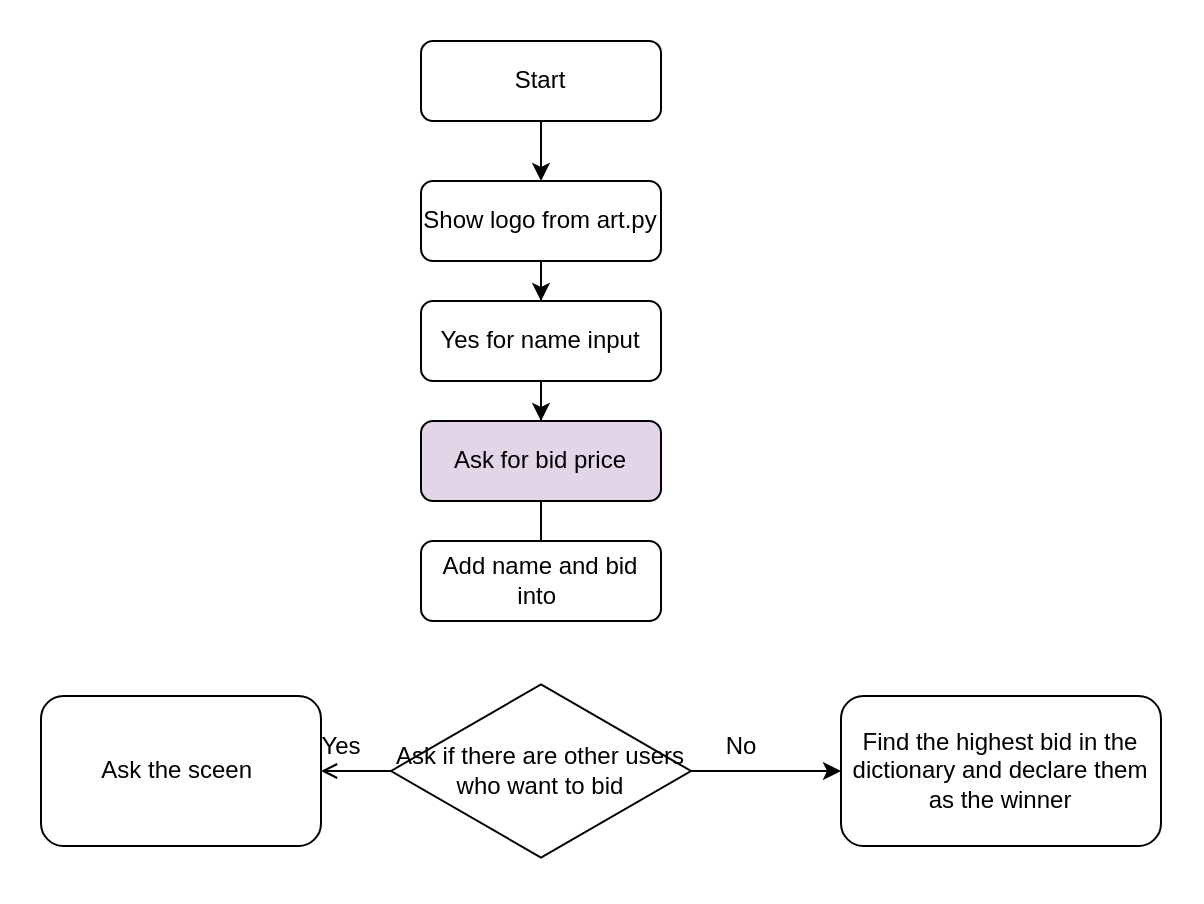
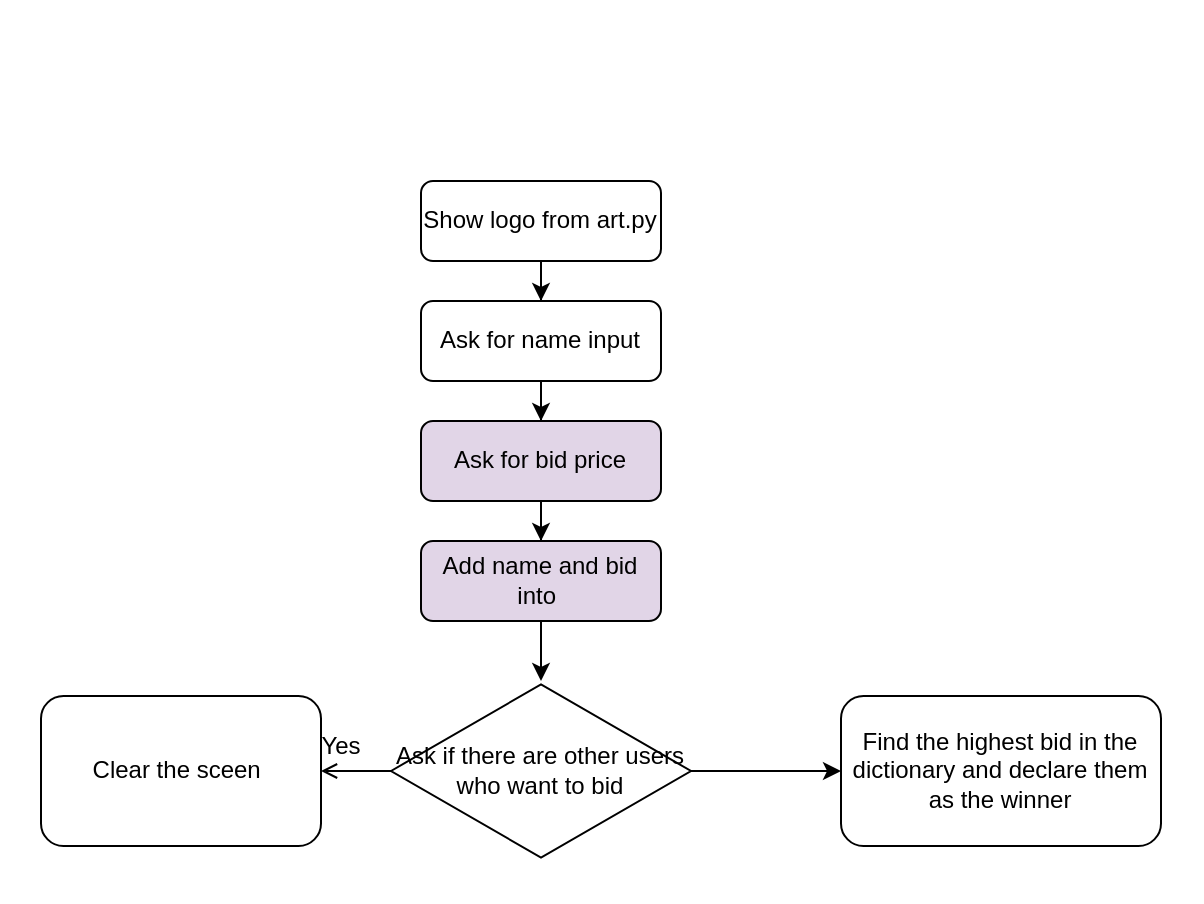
node "Start": removed
edge "Start" -> "Show logo from art.py": removed
node "Yes for name input": label "Yes for name input" -> "Ask for name input"
edge "Ask for bid price" -- "Add name and bid into": arrowhead none -> classic
node "Add name and bid into": fillcolor #ffffff -> #e1d5e7
edge "Add name and bid into" -> "Ask if there are other users who want to bid": added
node "No": removed
node "Ask the sceen": label "Ask the sceen" -> "Clear the sceen"
